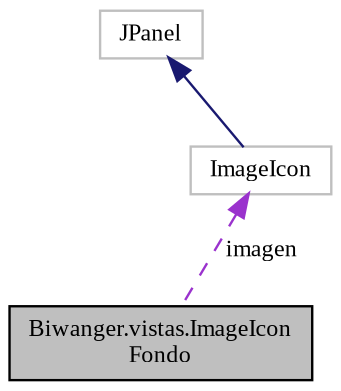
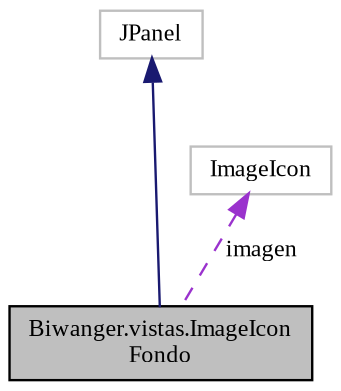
edge "ImageIcon" -> "JPanel": now "Biwanger.vistas.ImageIcon Fondo" -> "JPanel"
